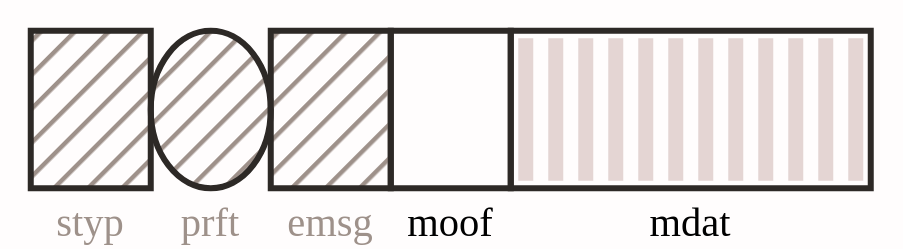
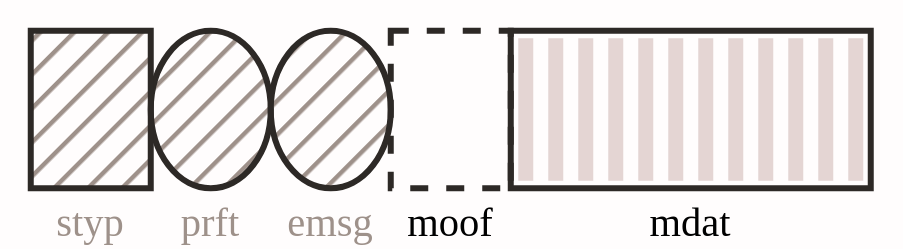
node "emsg": shape rectangle -> ellipse
node "moof": style solid -> dashed
